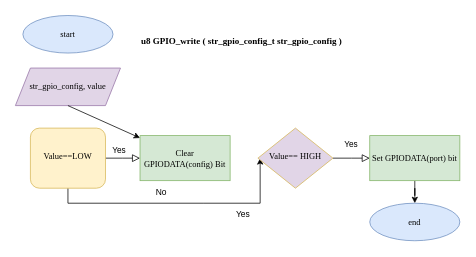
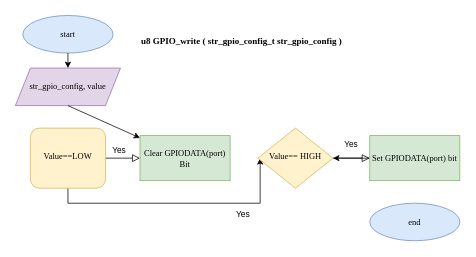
edge "start" -> "str_gpio_config, value": added
node "Clear GPIODATA(config) Bit": label "Clear GPIODATA(config) Bit" -> "Clear GPIODATA(port) Bit"
node "Value== HIGH": fillcolor #e1d5e7 -> #fff2cc
node "No": removed
edge "Set GPIODATA(port) bit" -> "end": now "Set GPIODATA(port) bit" -> "Value== HIGH"
